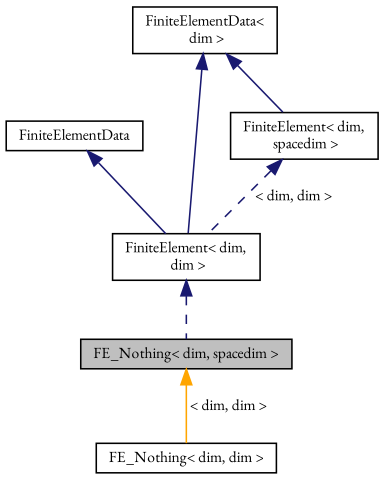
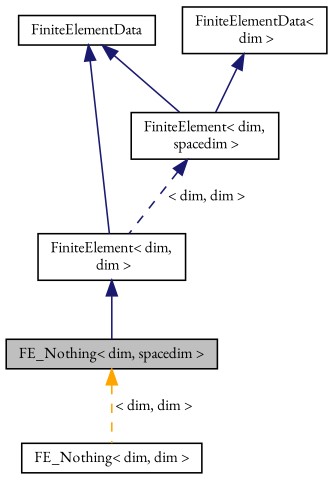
edge "FiniteElement< dim, spacedim >" -> "FiniteElementData": added
edge "FiniteElement< dim, dim >" -> "FiniteElementData< dim >": removed
edge "FE_Nothing< dim, spacedim >" -> "FiniteElement< dim, dim >": style dashed -> solid
edge "FE_Nothing< dim, dim >" -> "FE_Nothing< dim, spacedim >": style solid -> dashed
